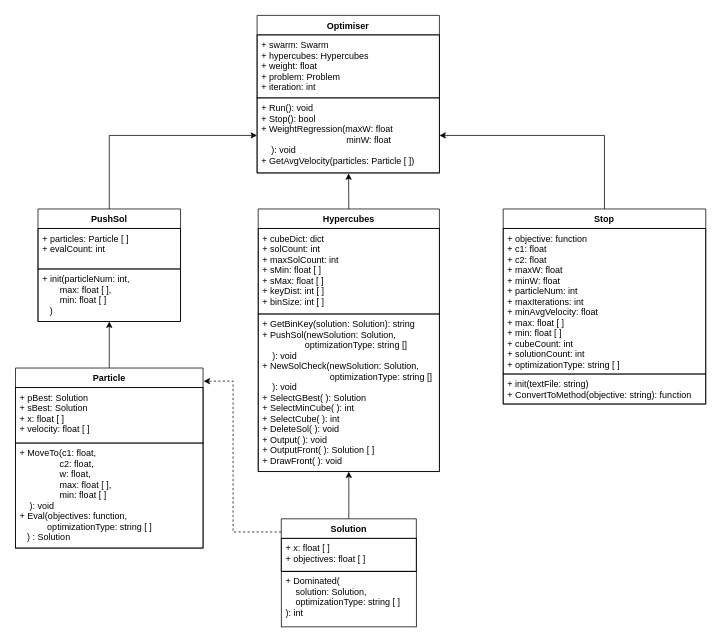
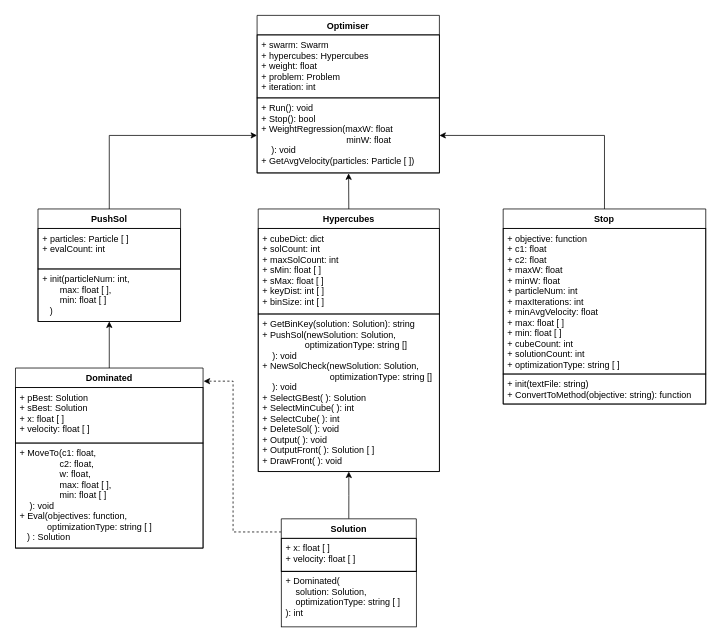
node "Particle": label "Particle" -> "Dominated"
node "+ x: float [ ] + objectives: float [ ]": label "+ x: float [ ] + objectives: float [ ]" -> "+ x: float [ ] + velocity: float [ ]"
